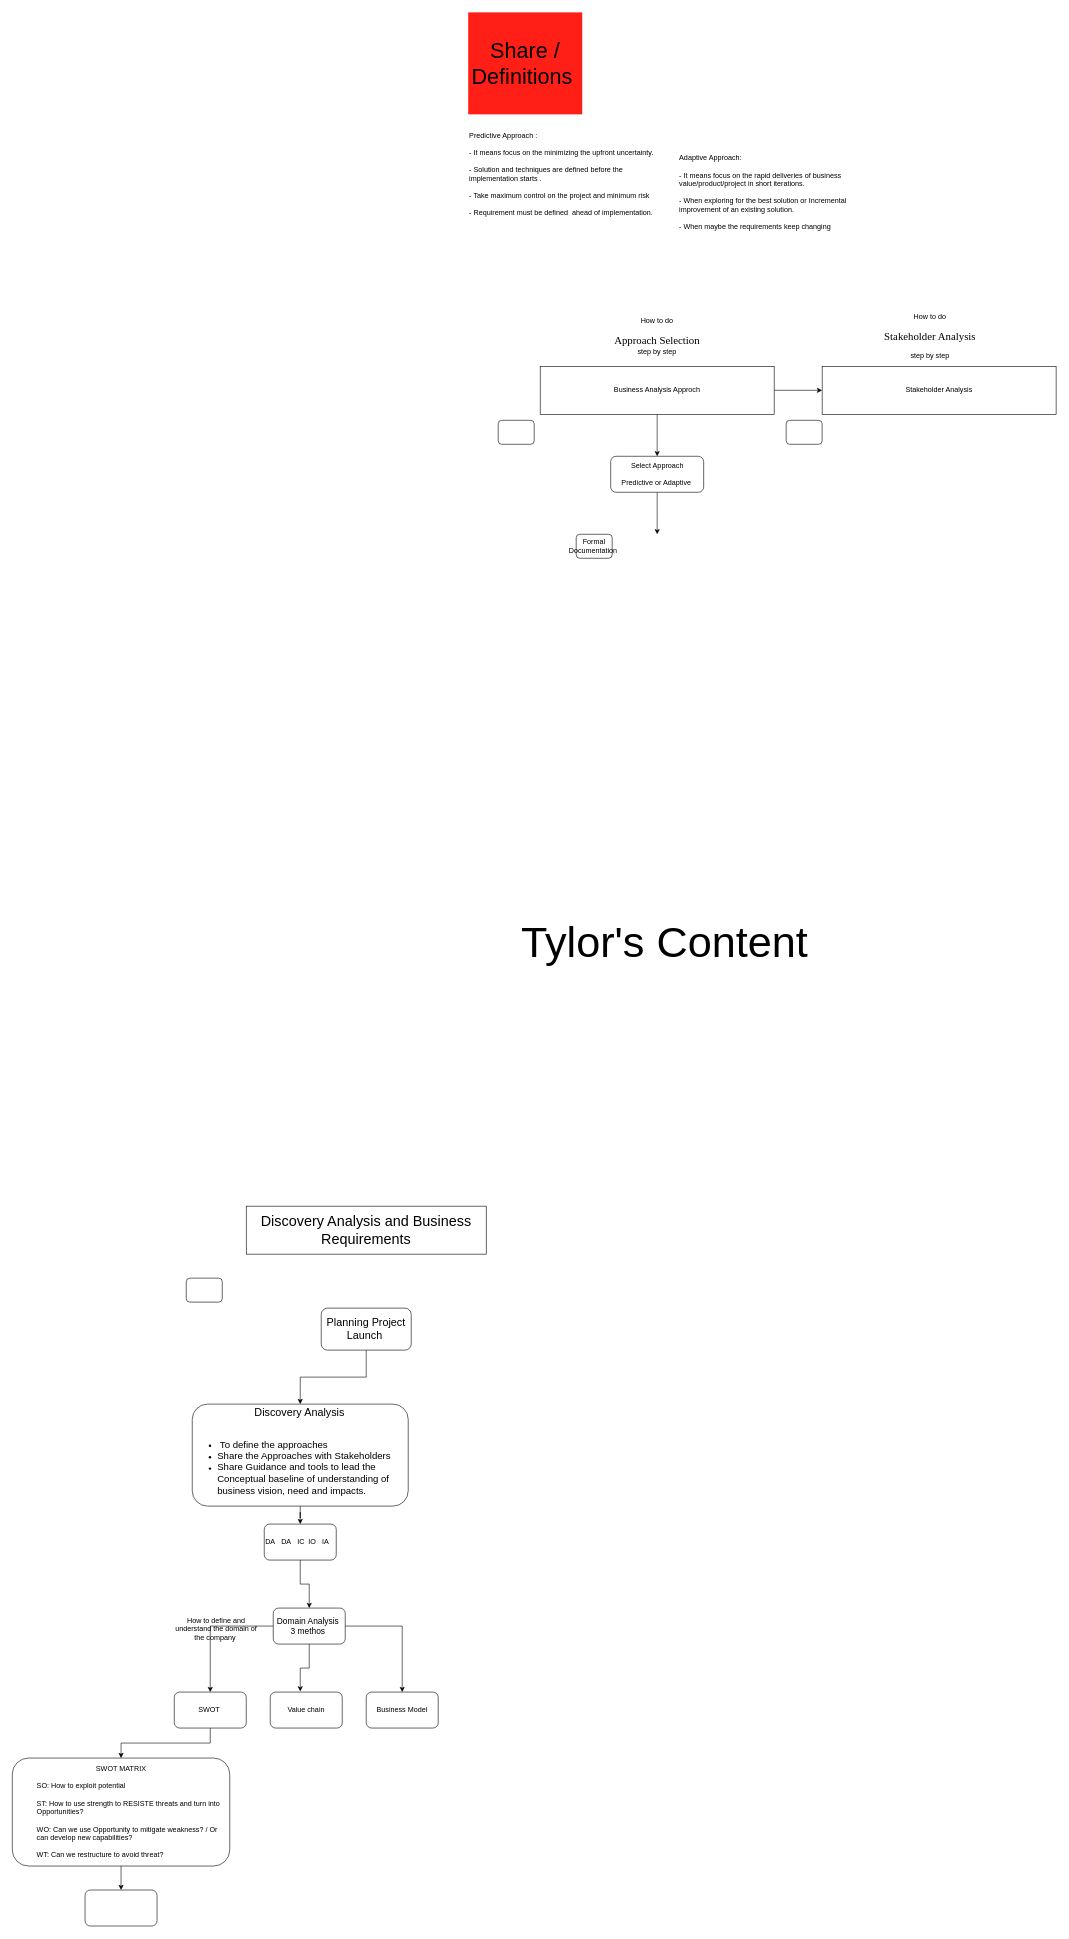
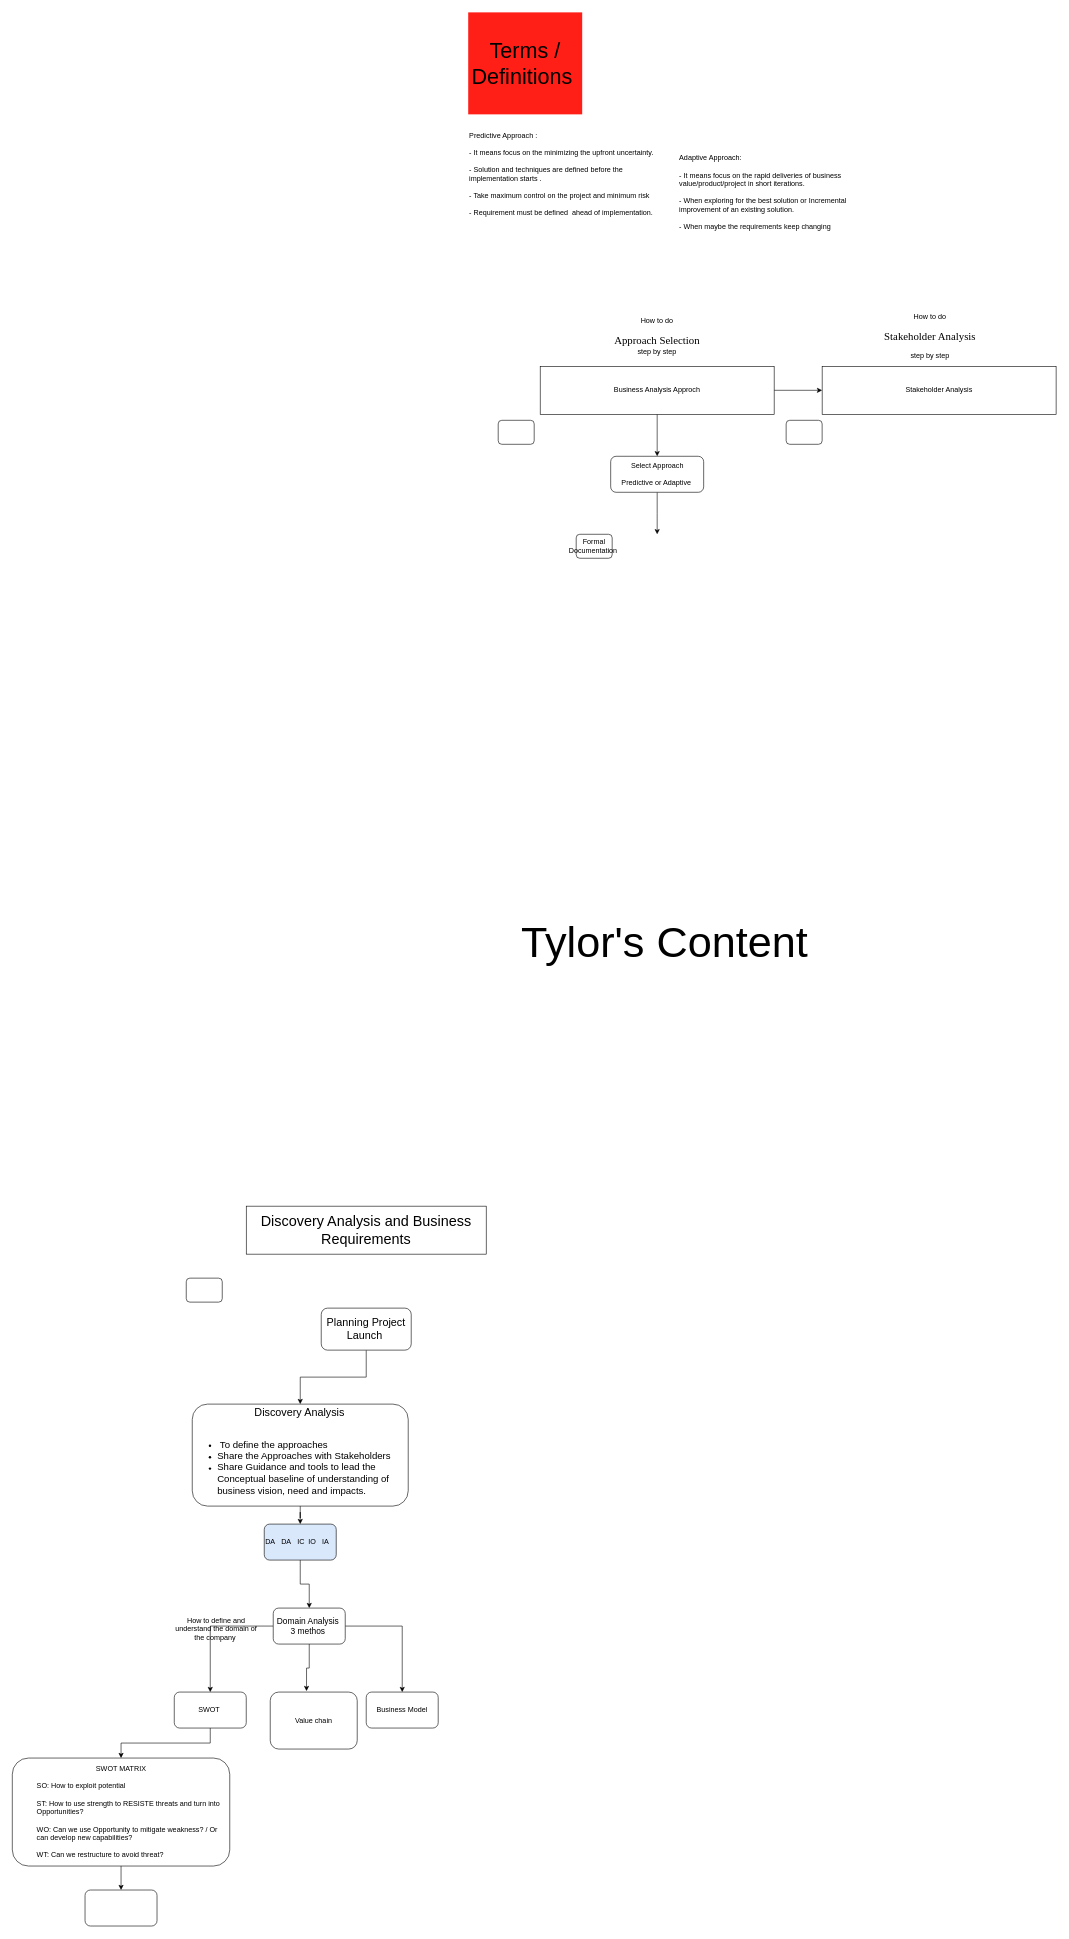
node "Share / Definitions": label "Share / Definitions" -> "Terms / Definitions"
node "DA DA IC IO IA": fillcolor #ffffff -> #dae8fc
node "Value chain": size 72x36 -> 87x57
